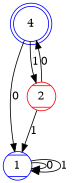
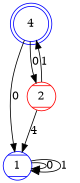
edge "4" -> "2": label "1" -> "0"
edge "2" -> "4": label "0" -> "1"
edge "2" -> "1": label "1" -> "4"
